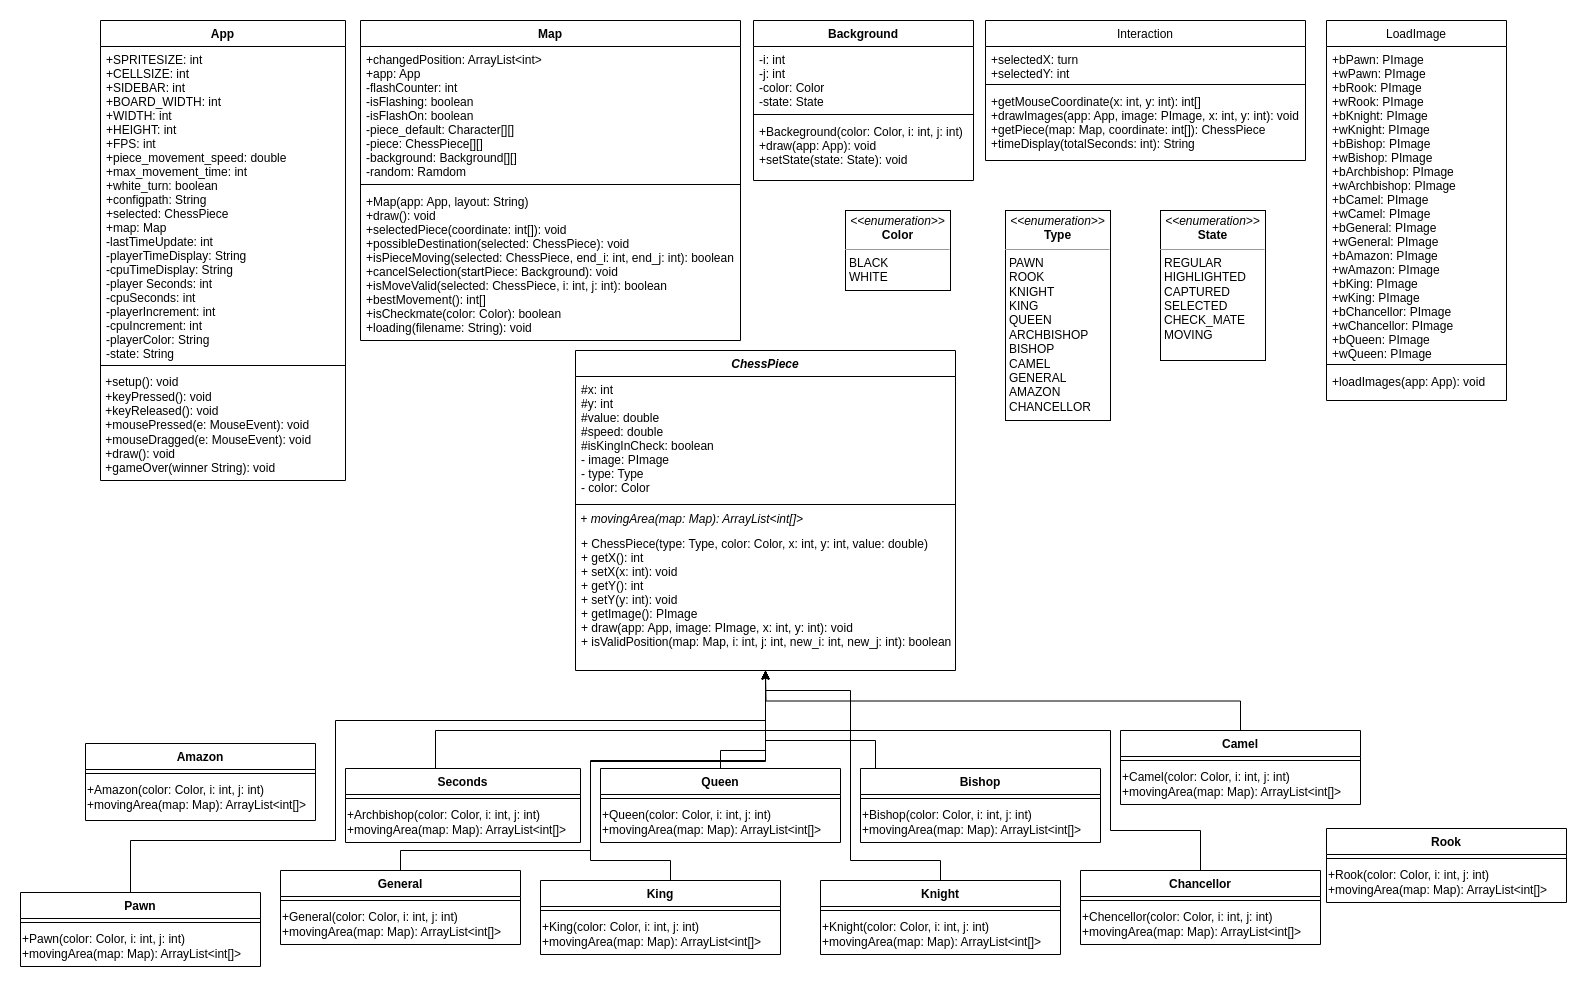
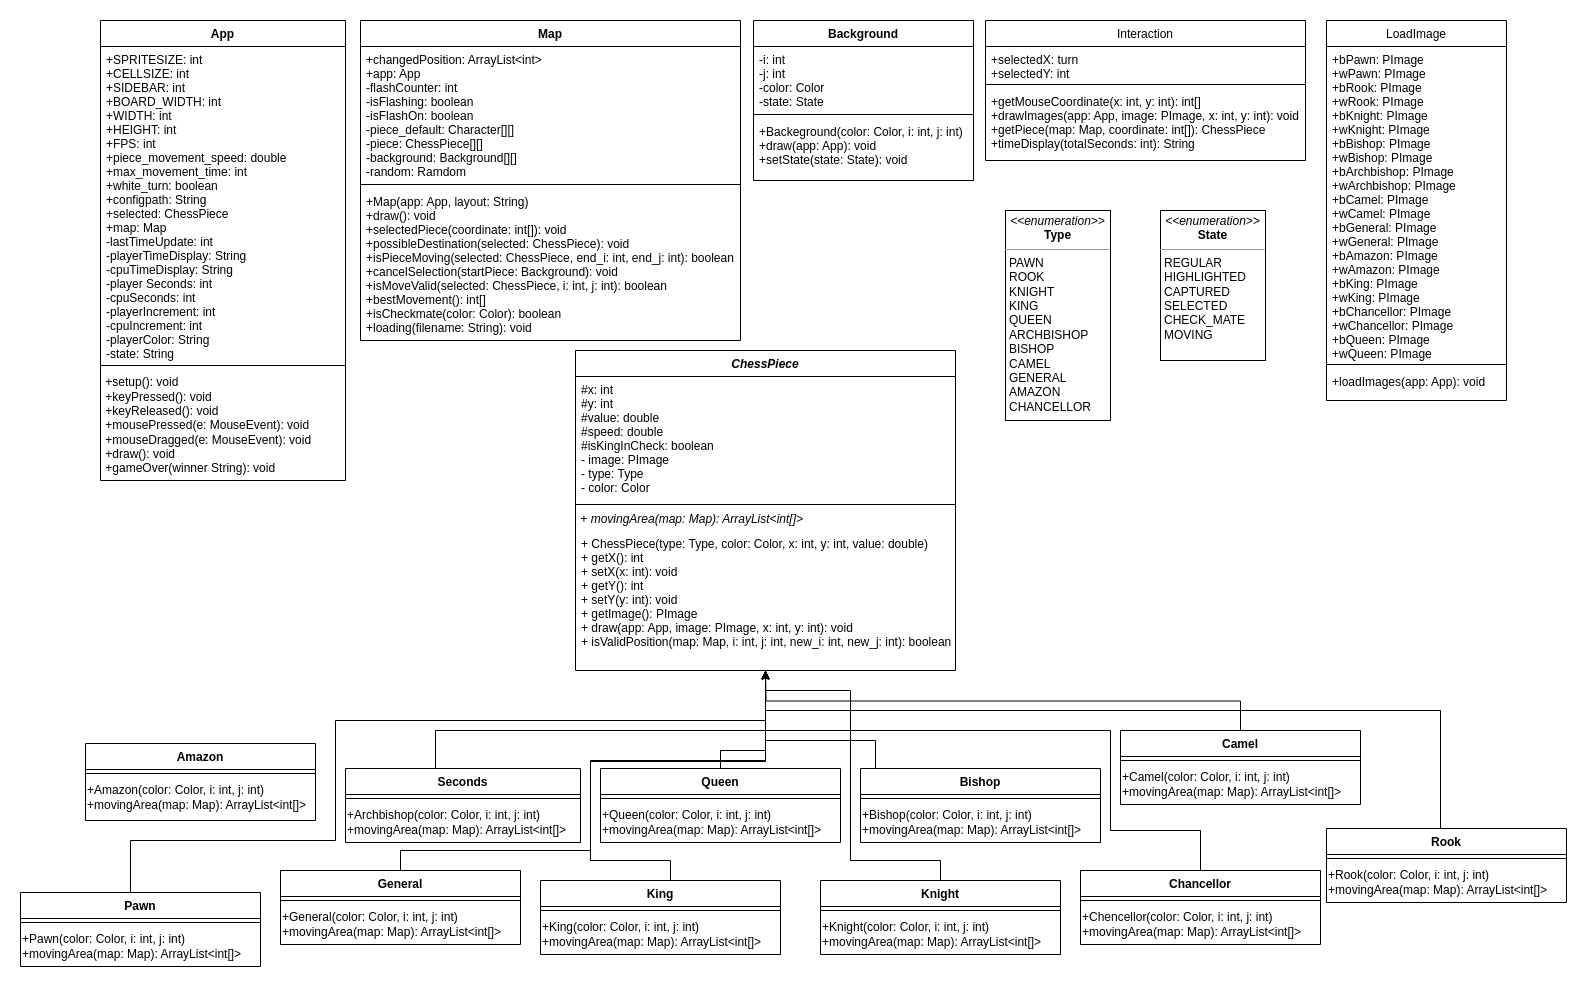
node "<<enumeration>> Color BLACK WHITE": removed
edge "Rook" -> "ChessPiece": added
